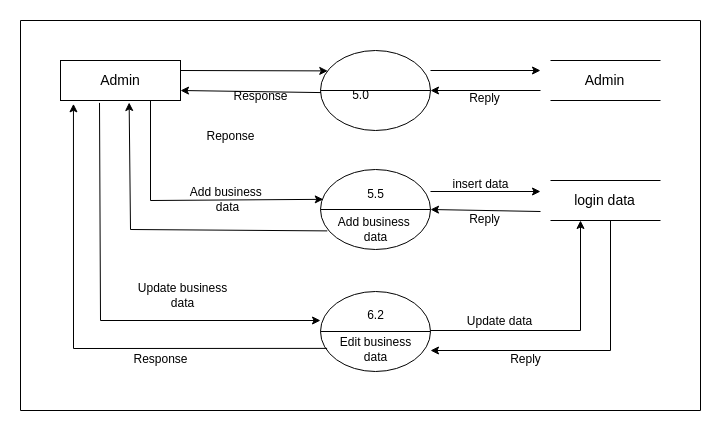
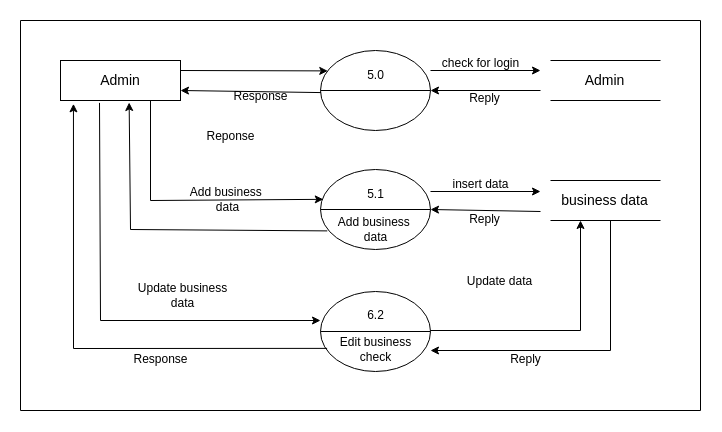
node "check for login": added
node "5.0": moved (361, 96) -> (376, 76)
node "5.5": label "5.5" -> "5.1"
node "login data": label "login data" -> "business data"
node "Update data": moved (500, 322) -> (500, 282)
node "Edit business data": label "Edit business data" -> "Edit business check"
